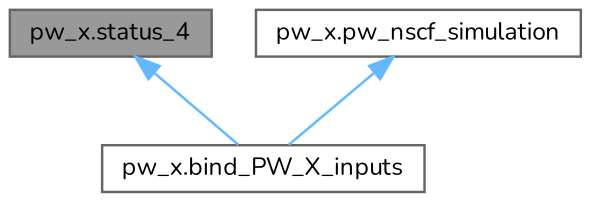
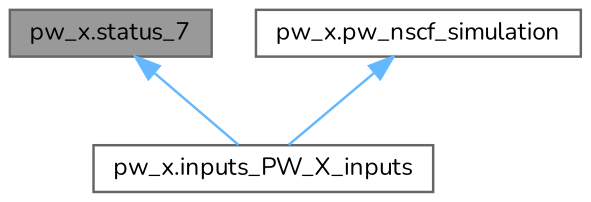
node "pw_x.status_4": label "pw_x.status_4" -> "pw_x.status_7"
node "pw_x.bind_PW_X_inputs": label "pw_x.bind_PW_X_inputs" -> "pw_x.inputs_PW_X_inputs"
